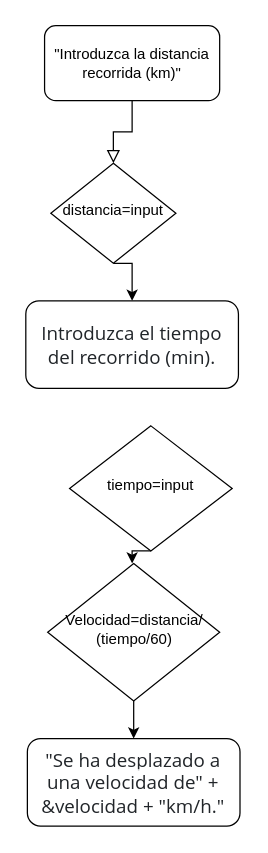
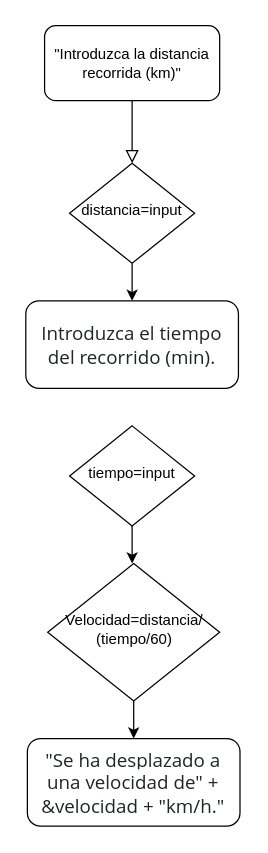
node "distancia=input": moved (113, 213) -> (132, 213)
node "tiempo=input": size 163x125 -> 125x100
